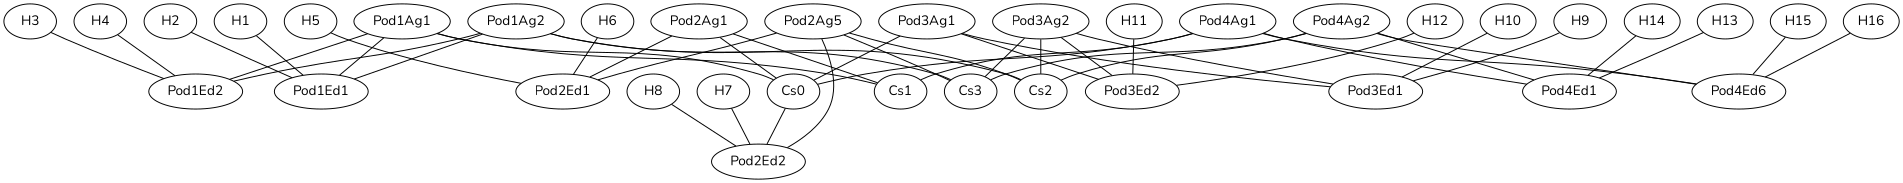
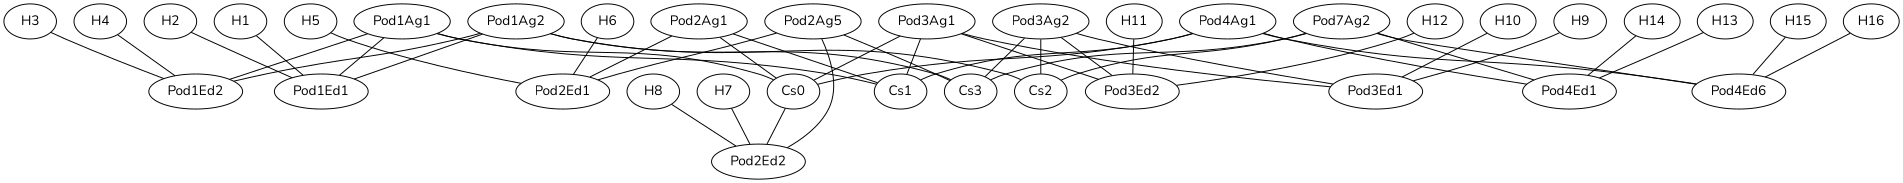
node "Pod4Ag2": label "Pod4Ag2" -> "Pod7Ag2"
edge "Pod3Ag1" -- "Cs1": added
edge "Pod2Ag5" -- "Cs2": removed
